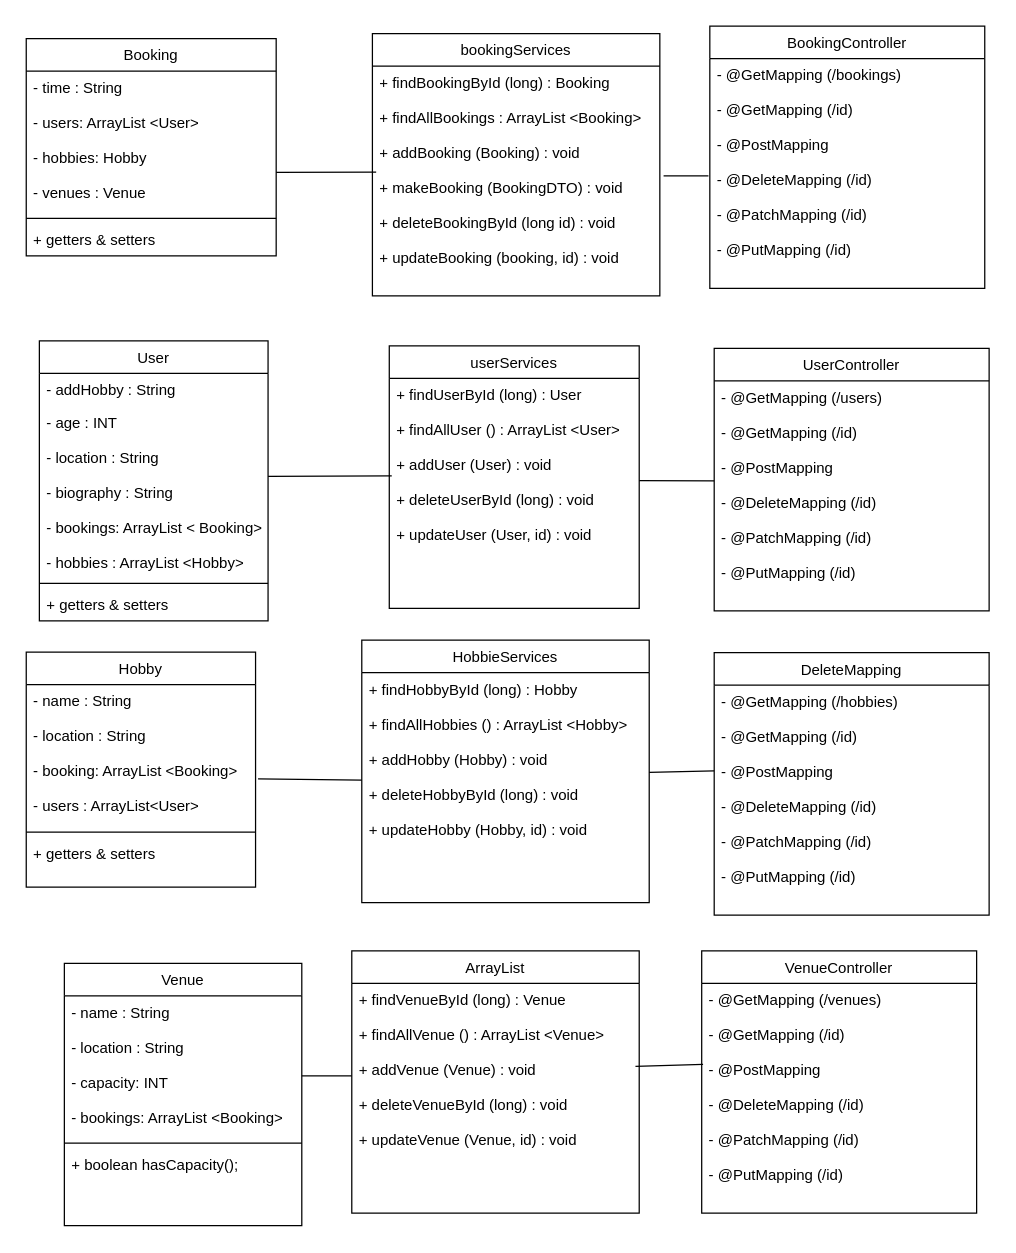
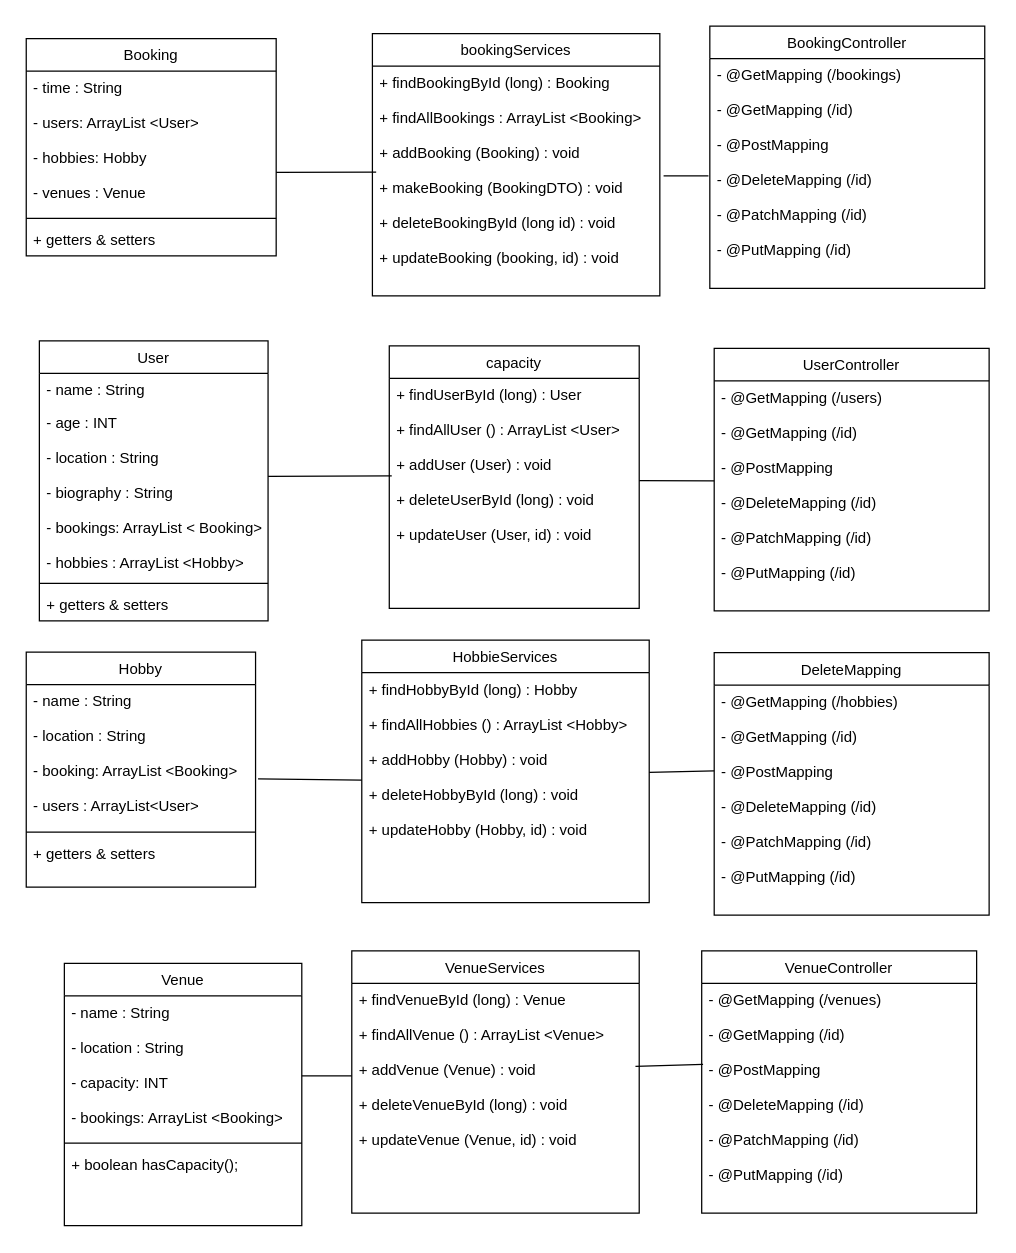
node "userServices": label "userServices" -> "capacity"
node "- addHobby : String": label "- addHobby : String" -> "- name : String"
node "ArrayList": label "ArrayList" -> "VenueServices"
